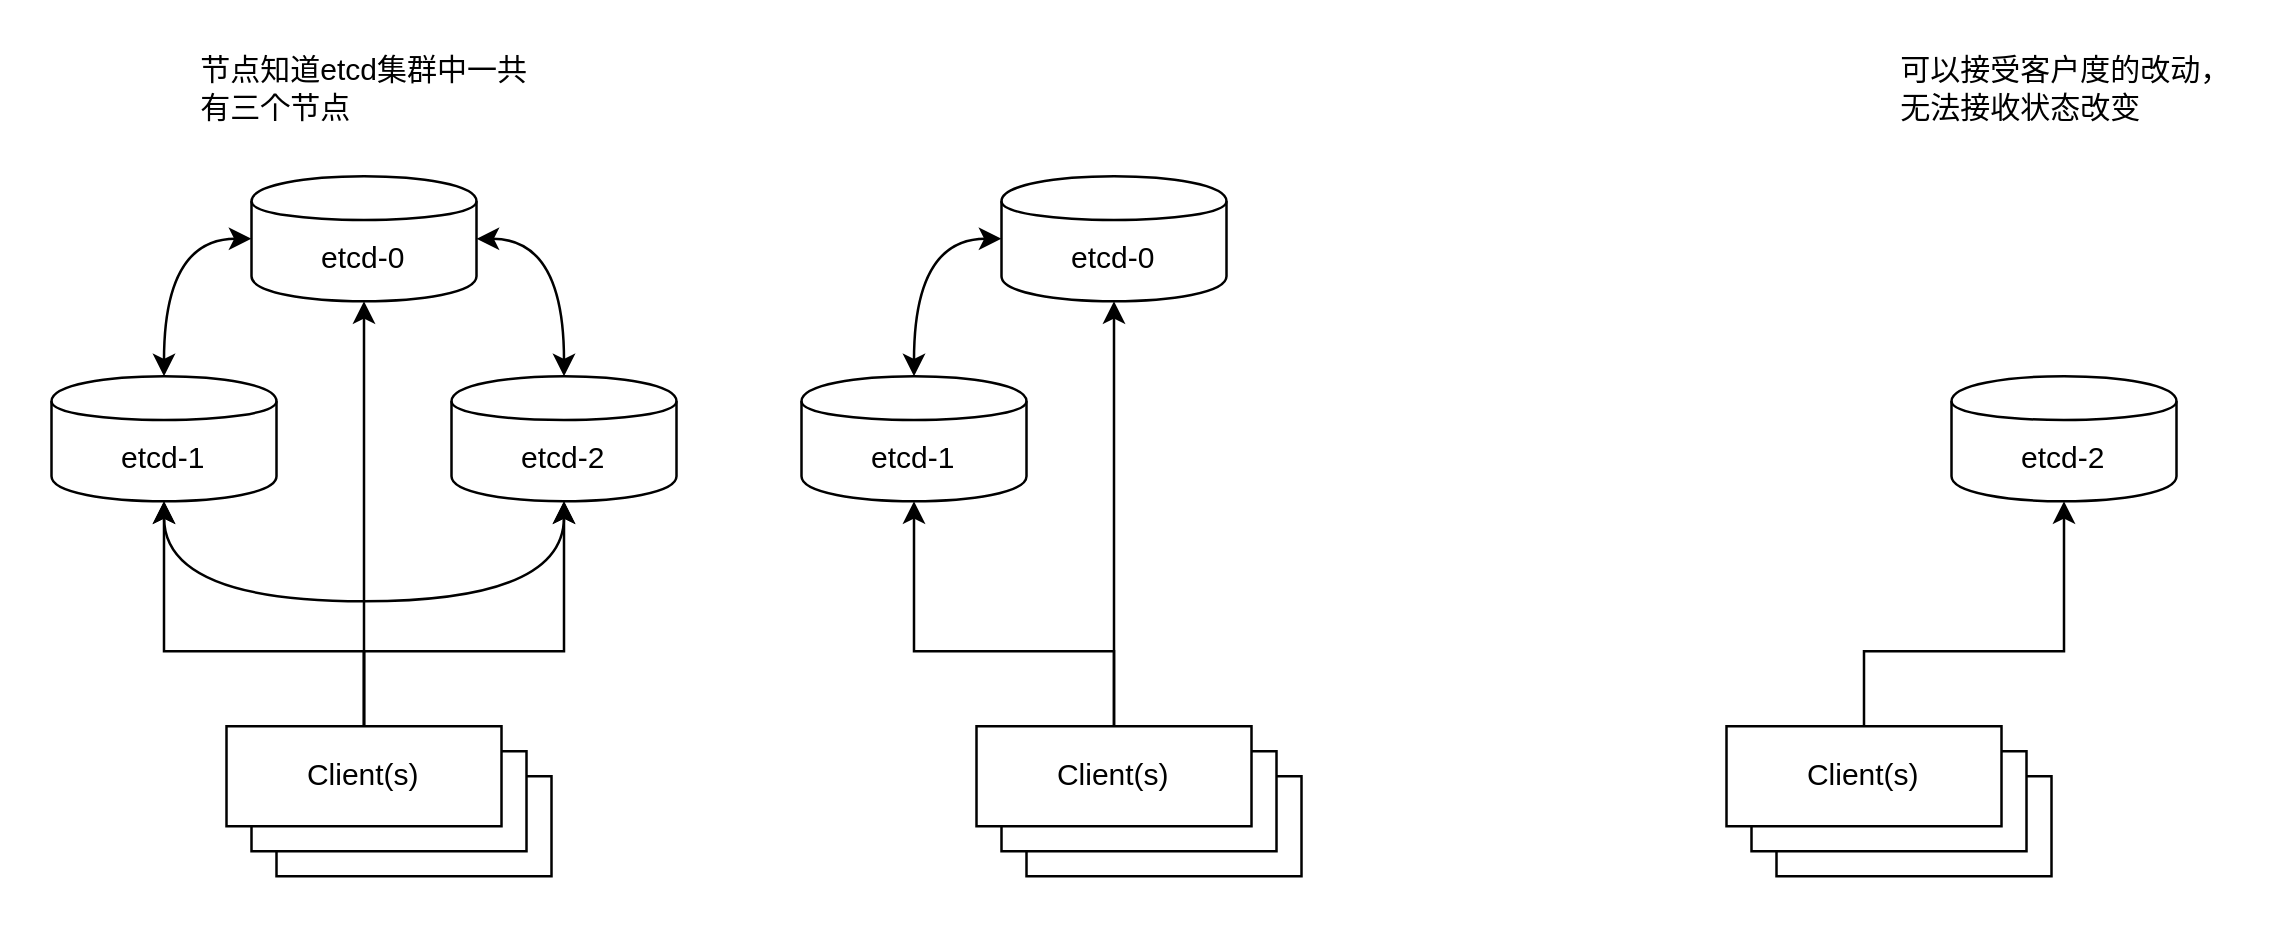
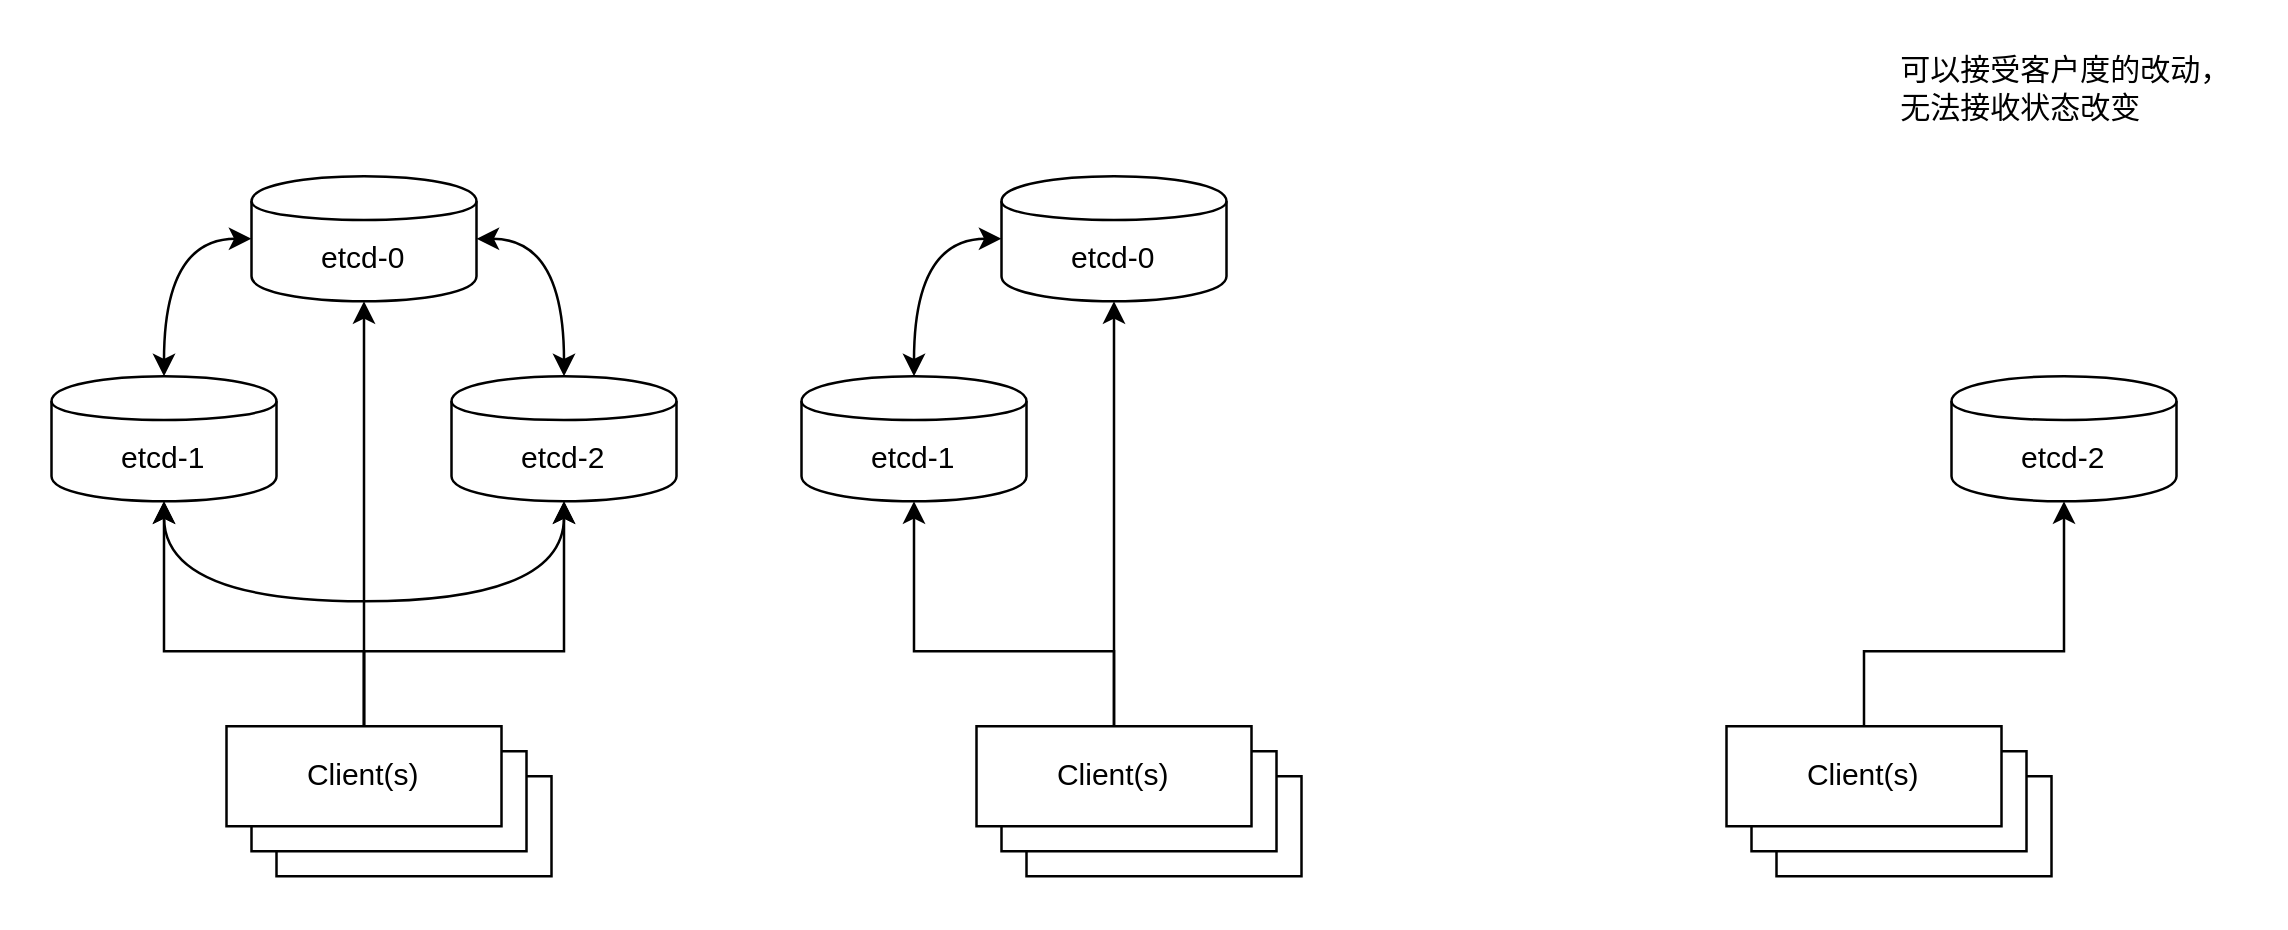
node "节点知道etcd集群中一共有三个节点": removed
